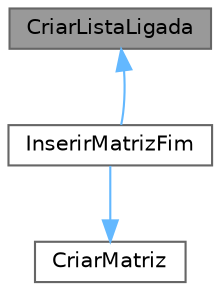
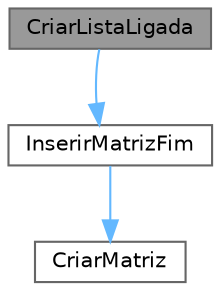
edge "InserirMatrizFim" -> "CriarListaLigada": reversed
